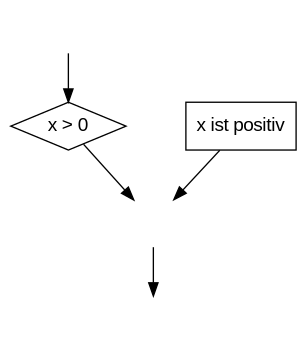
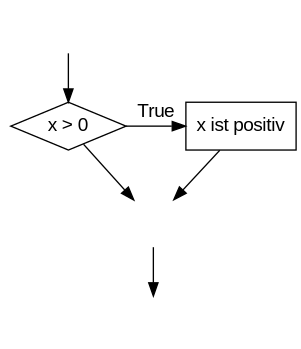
edge "x > 0" -> "x ist positiv": added, label "True"
